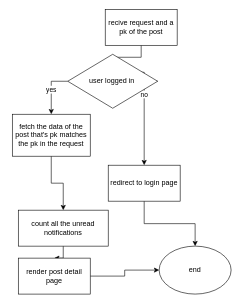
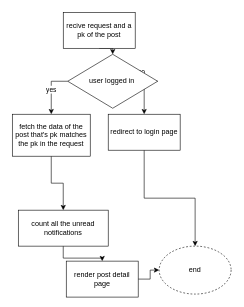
node "recive request and a pk of the post": moved (141, 27) -> (99, 30)
node "redirect to login page": moved (144, 183) -> (144, 132)
node "end": style solid -> dashed
node "render post detail page": moved (54, 276) -> (102, 279)
